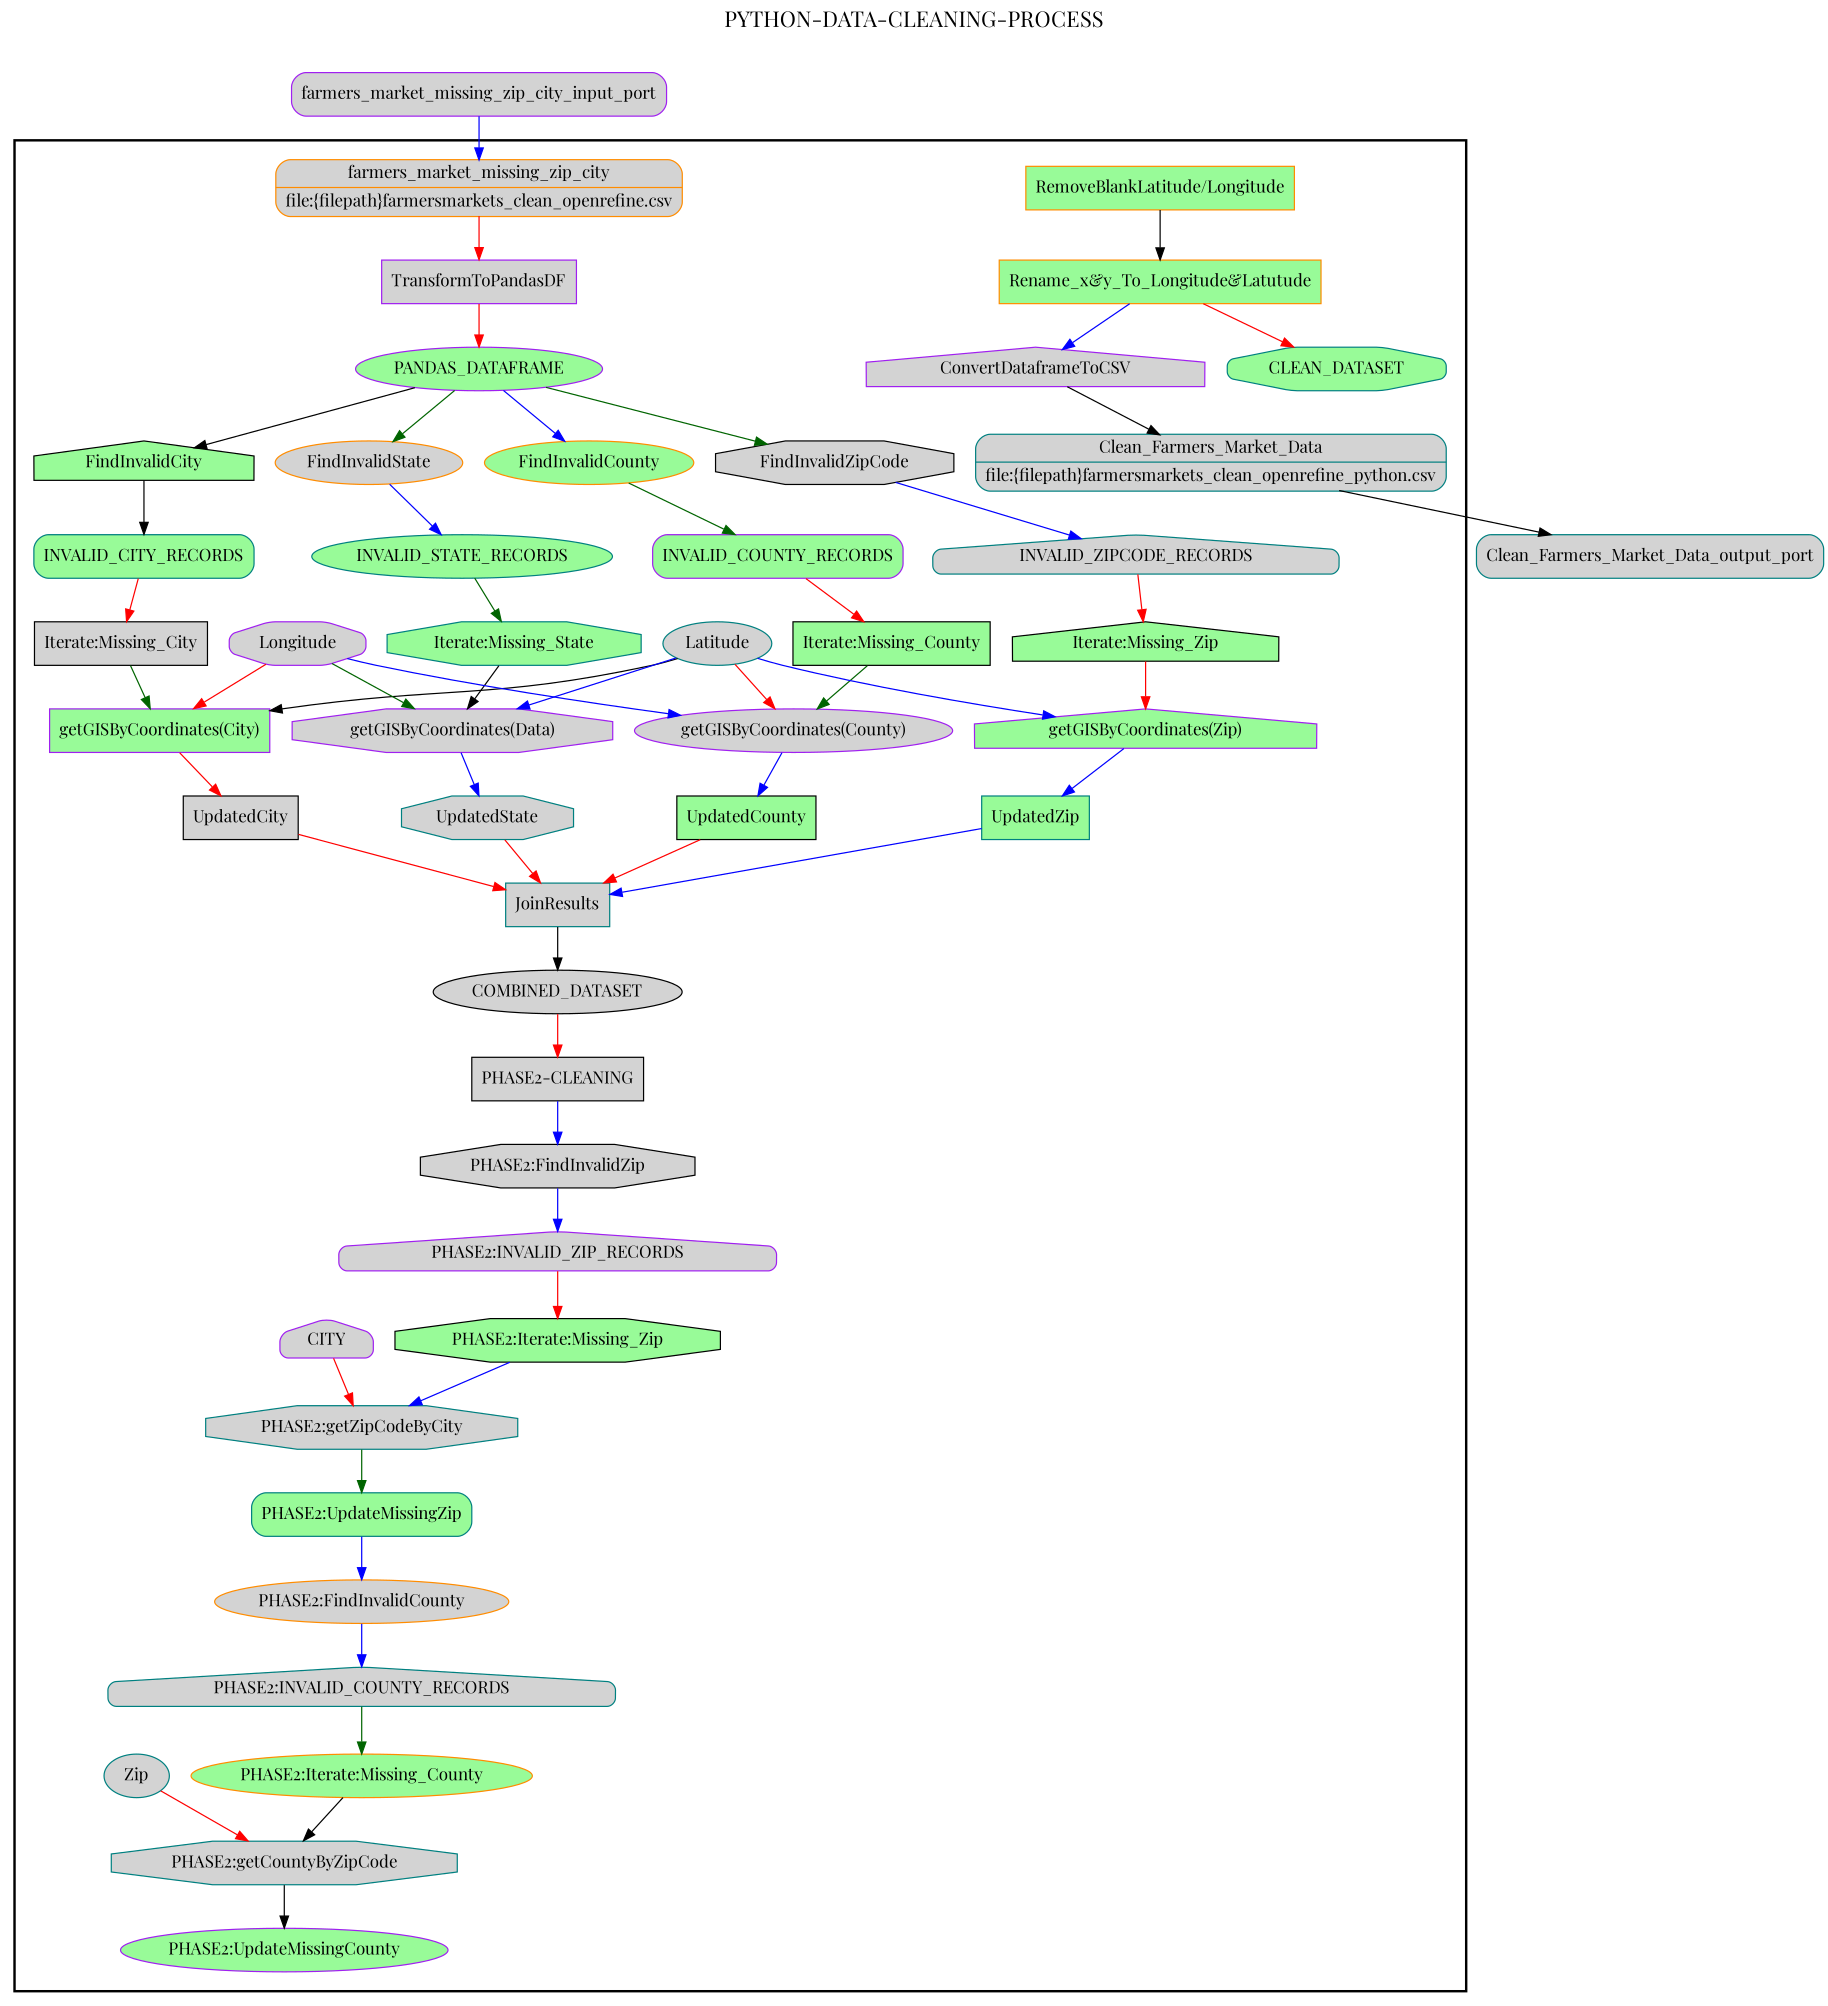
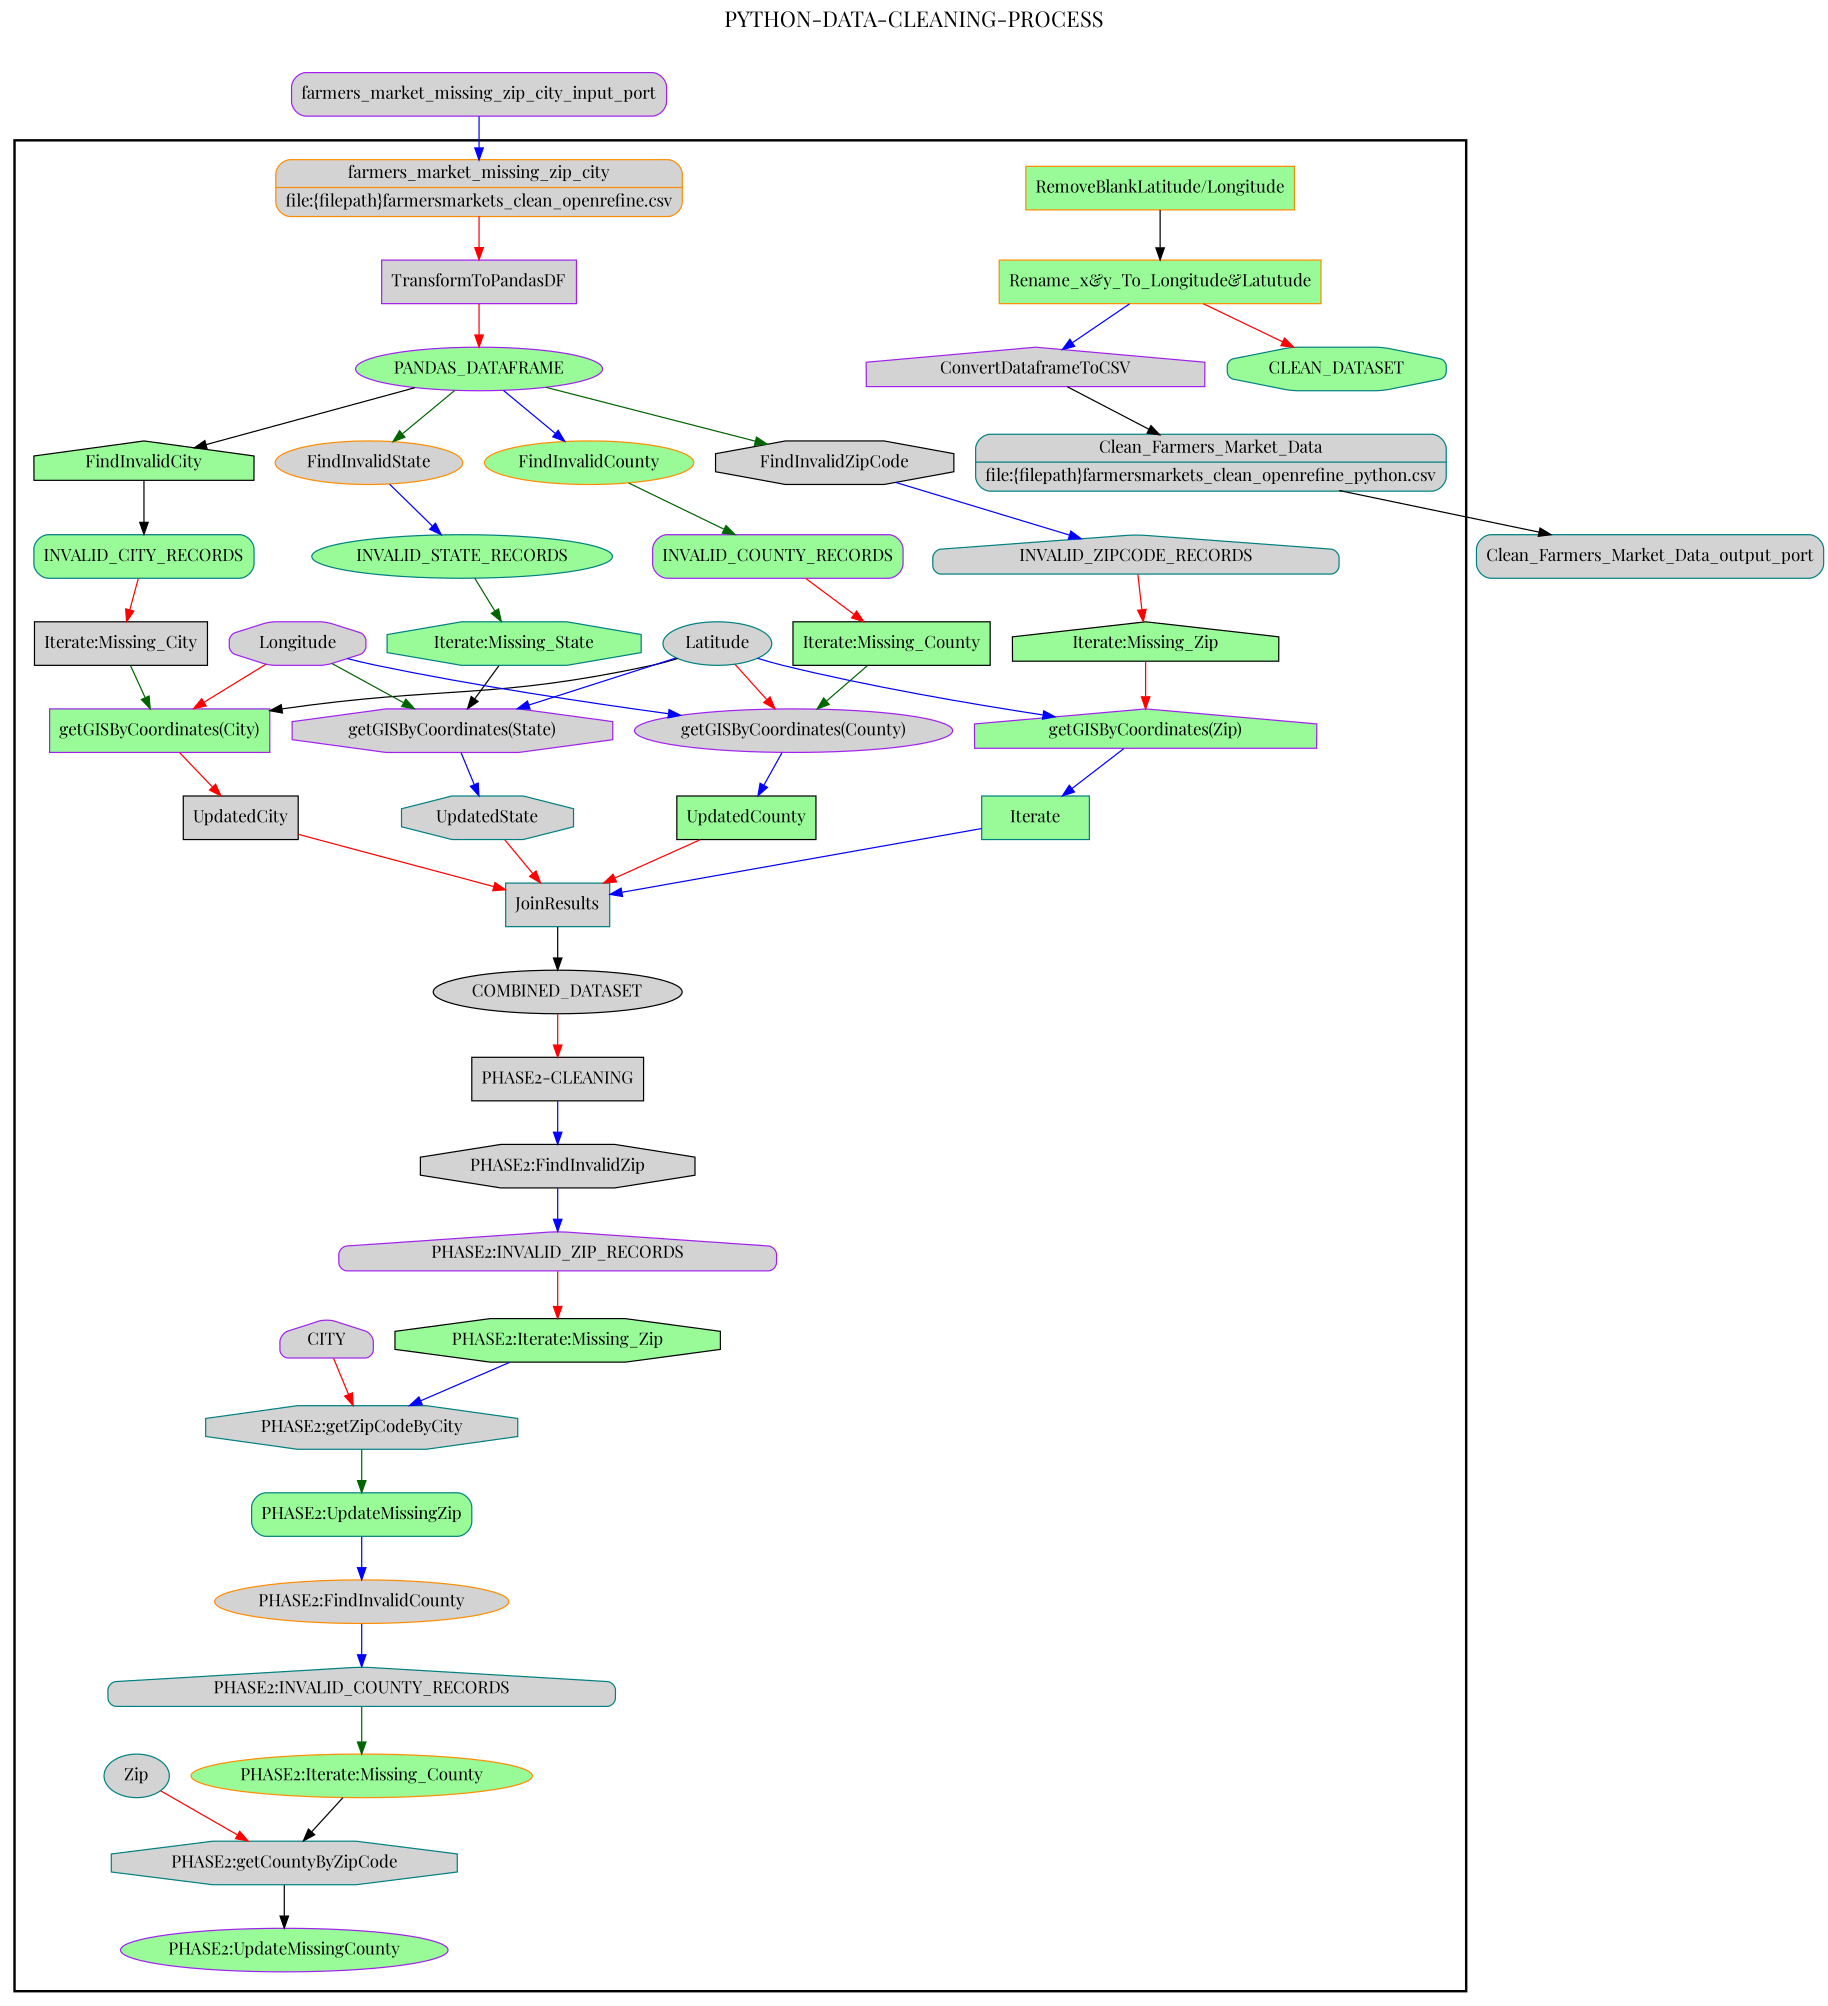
node "getGISByCoordinates(Data)": label "getGISByCoordinates(Data)" -> "getGISByCoordinates(State)"
node "UpdatedZip": label "UpdatedZip" -> "Iterate"
